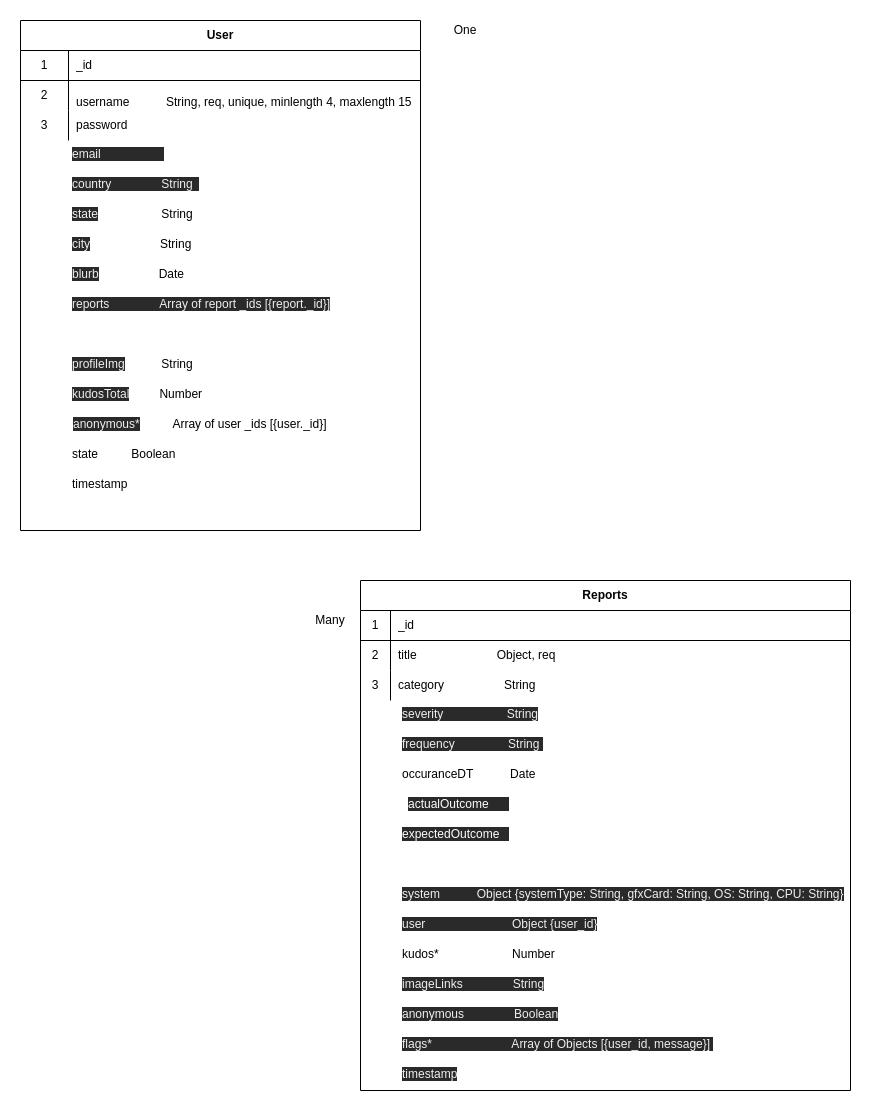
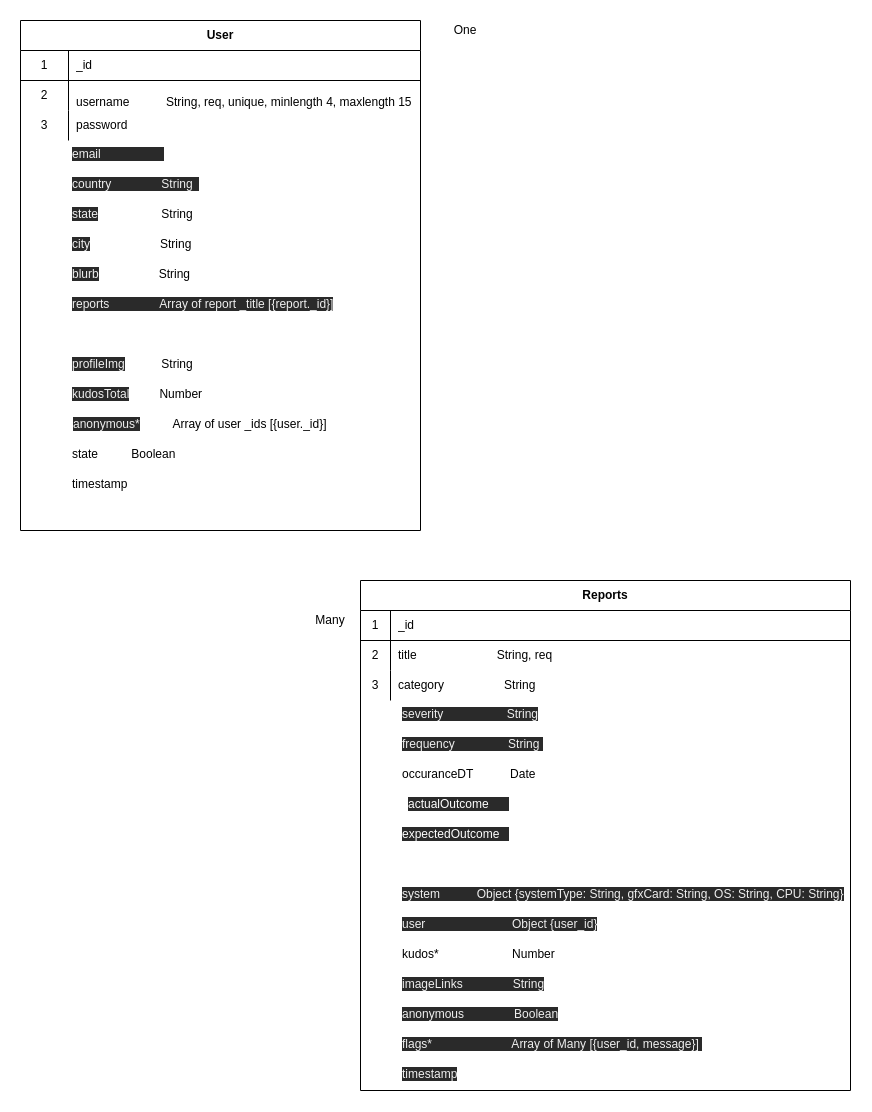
node "blurb Date": label "blurb Date" -> "blurb String"
node "reports Array of report _ids [{report._id}]": label "reports Array of report _ids [{report._id}]" -> "reports Array of report _title [{report._id}]"
node "title Object, req": label "title Object, req" -> "title String, req"
node "flags* Array of Objects [{user_id, message}]": label "flags* Array of Objects [{user_id, message}]" -> "flags* Array of Many [{user_id, message}]"
